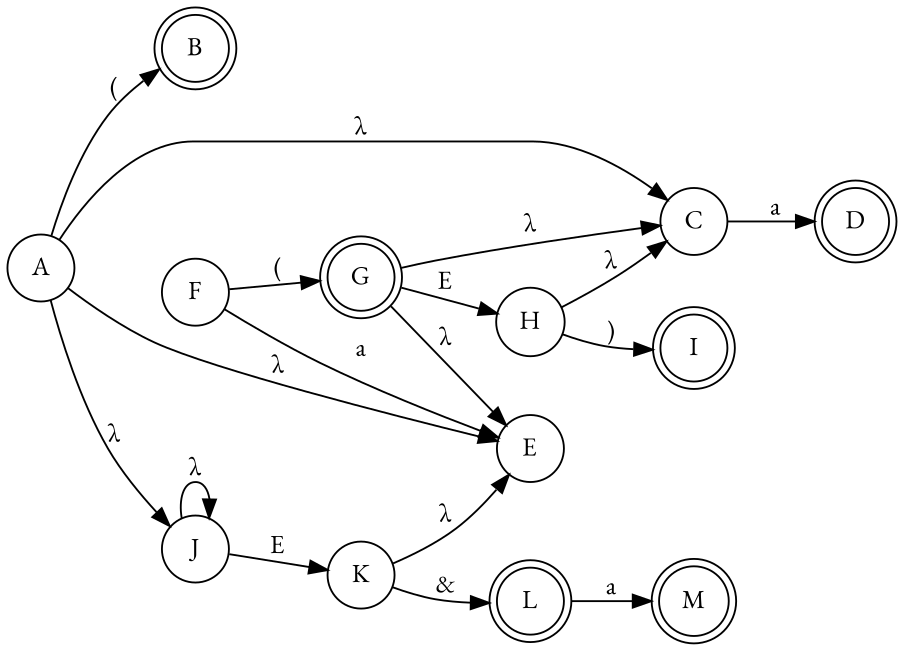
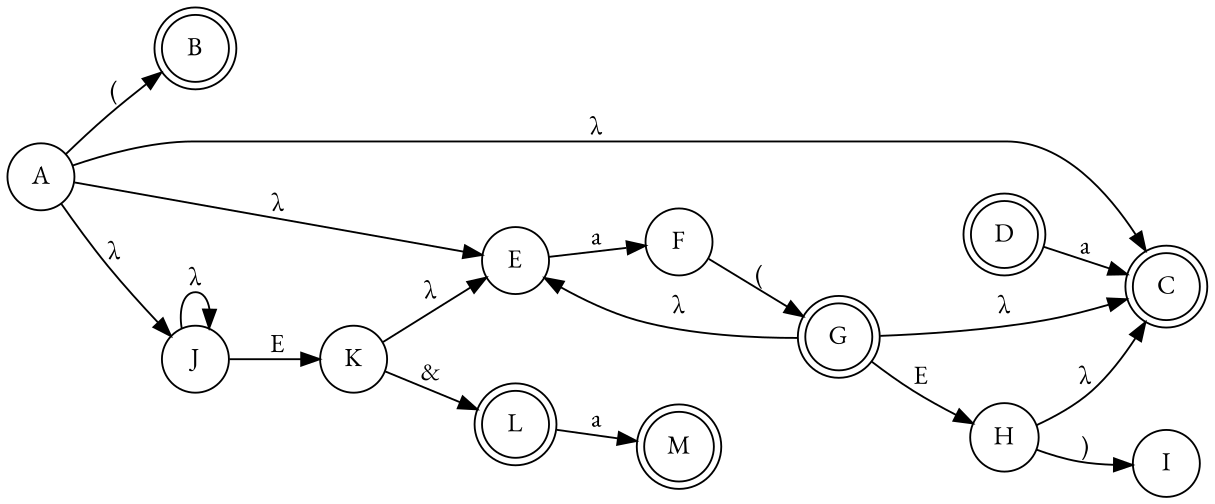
node "C": shape circle -> doublecircle
edge "C" -> "D": reversed
node "I": shape doublecircle -> circle
edge "F" -> "E": reversed
